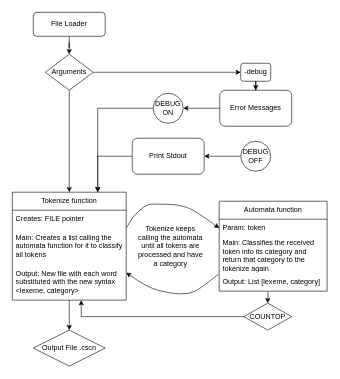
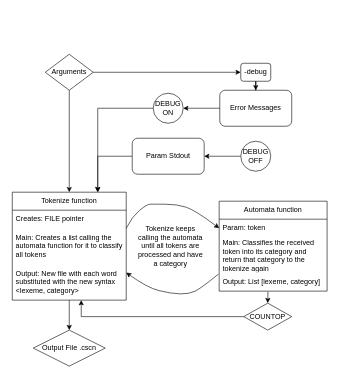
node "File Loader": removed
edge "File Loader" -> "Arguments": removed
node "Print Stdout": label "Print Stdout" -> "Param Stdout"
